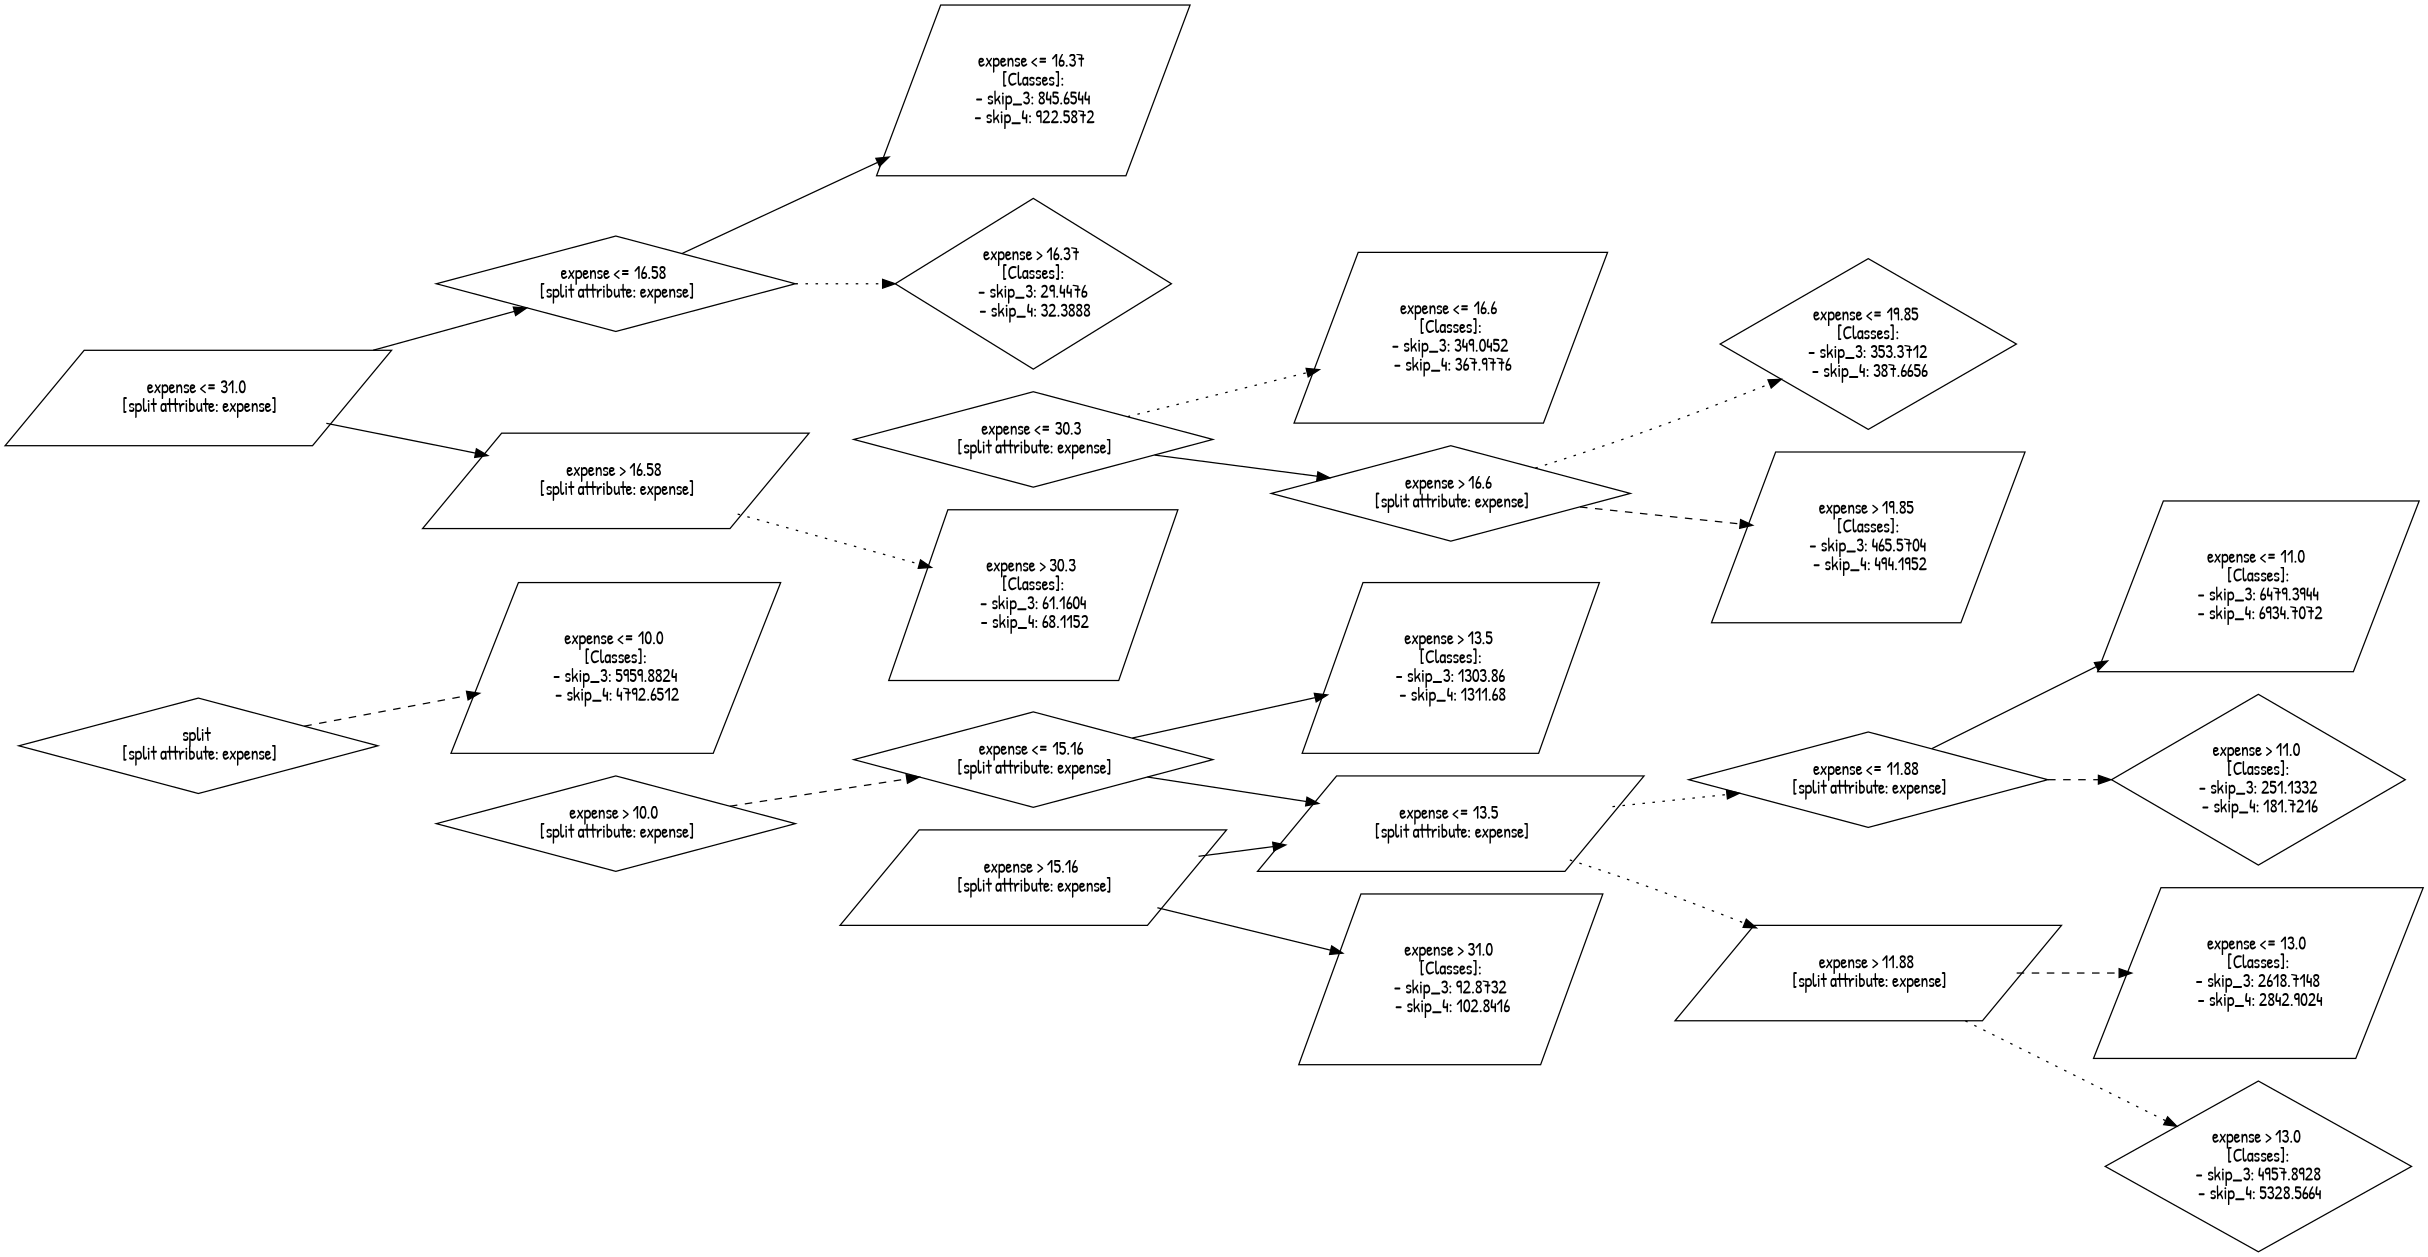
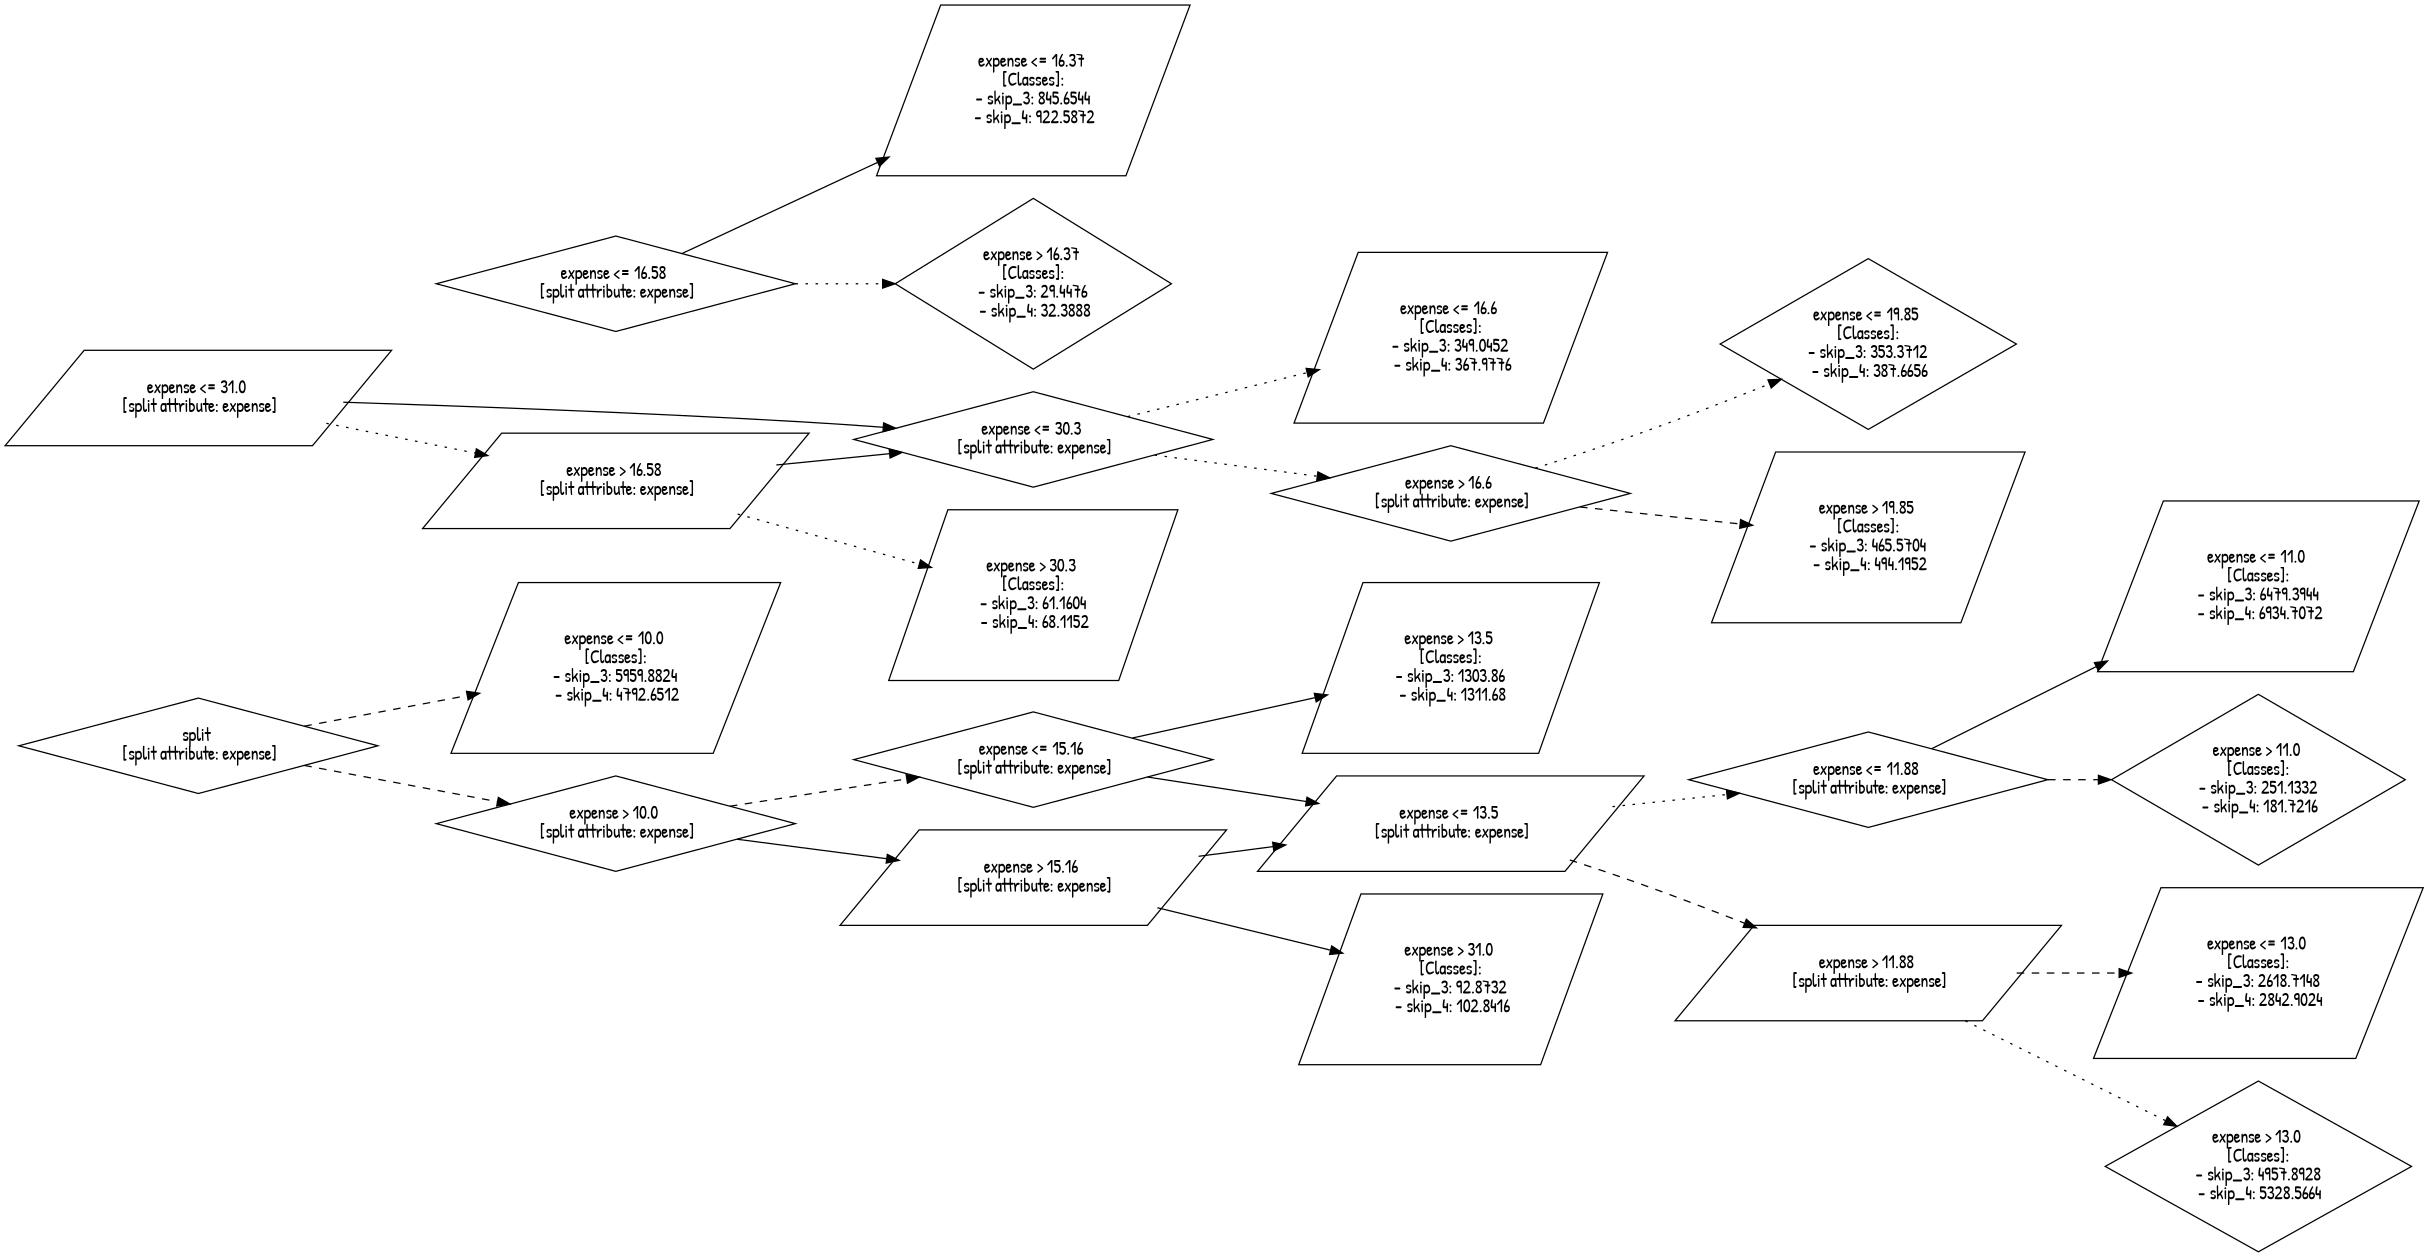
edge "expense <= 31.0 [split attribute: expense]" -> "expense <= 16.58 [split attribute: expense]": now "expense <= 31.0 [split attribute: expense]" -> "expense <= 30.3 [split attribute: expense]"
edge "expense <= 31.0 [split attribute: expense]" -> "expense > 16.58 [split attribute: expense]": style solid -> dotted
edge "expense > 16.58 [split attribute: expense]" -> "expense <= 30.3 [split attribute: expense]": added
edge "expense <= 30.3 [split attribute: expense]" -> "expense > 16.6 [split attribute: expense]": style solid -> dotted
edge "split [split attribute: expense]" -> "expense > 10.0 [split attribute: expense]": added
edge "expense > 10.0 [split attribute: expense]" -> "expense > 15.16 [split attribute: expense]": added
edge "expense <= 13.5 [split attribute: expense]" -> "expense > 11.88 [split attribute: expense]": style dotted -> dashed
